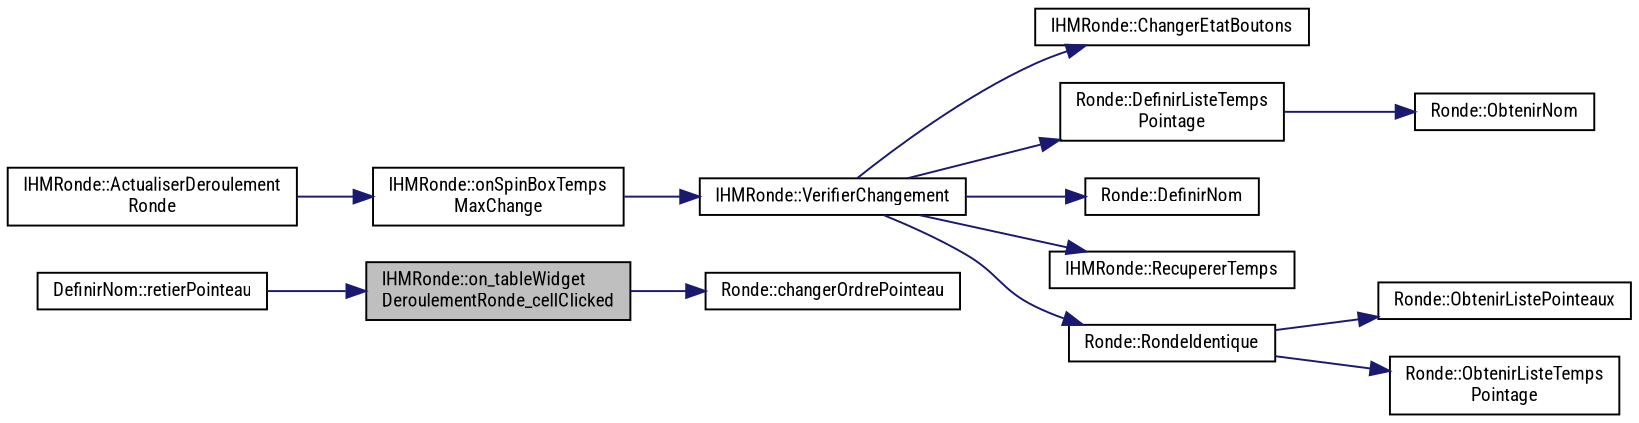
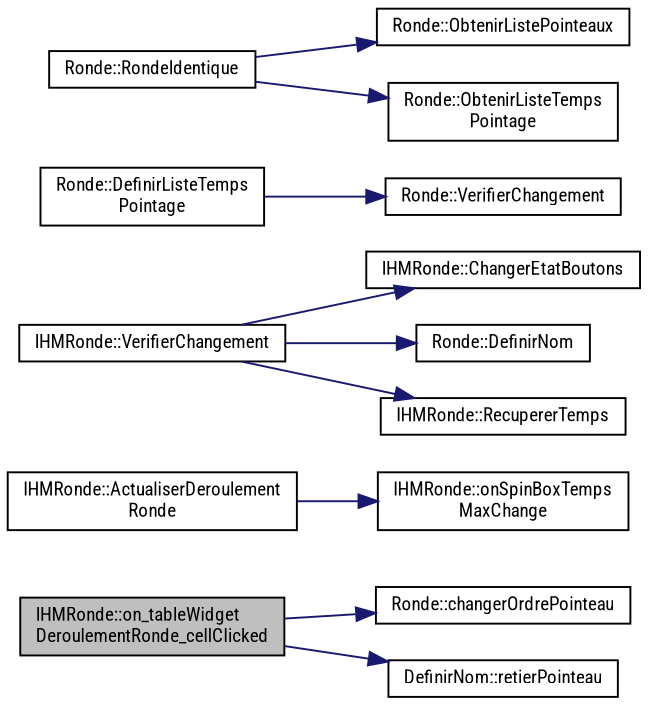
node "Ronde::ObtenirNom": label "Ronde::ObtenirNom" -> "Ronde::VerifierChangement"
edge "IHMRonde::VerifierChangement" -> "Ronde::DefinirListeTemps Pointage": removed
edge "IHMRonde::onSpinBoxTemps MaxChange" -> "IHMRonde::VerifierChangement": removed
edge "IHMRonde::VerifierChangement" -> "Ronde::RondeIdentique": removed
edge "DefinirNom::retierPointeau" -> "IHMRonde::on_tableWidget DeroulementRonde_cellClicked": reversed
